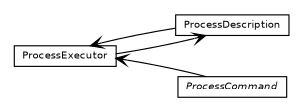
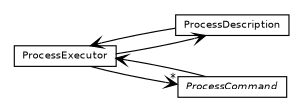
edge "ProcessExecutor" -> "ProcessCommand": added
